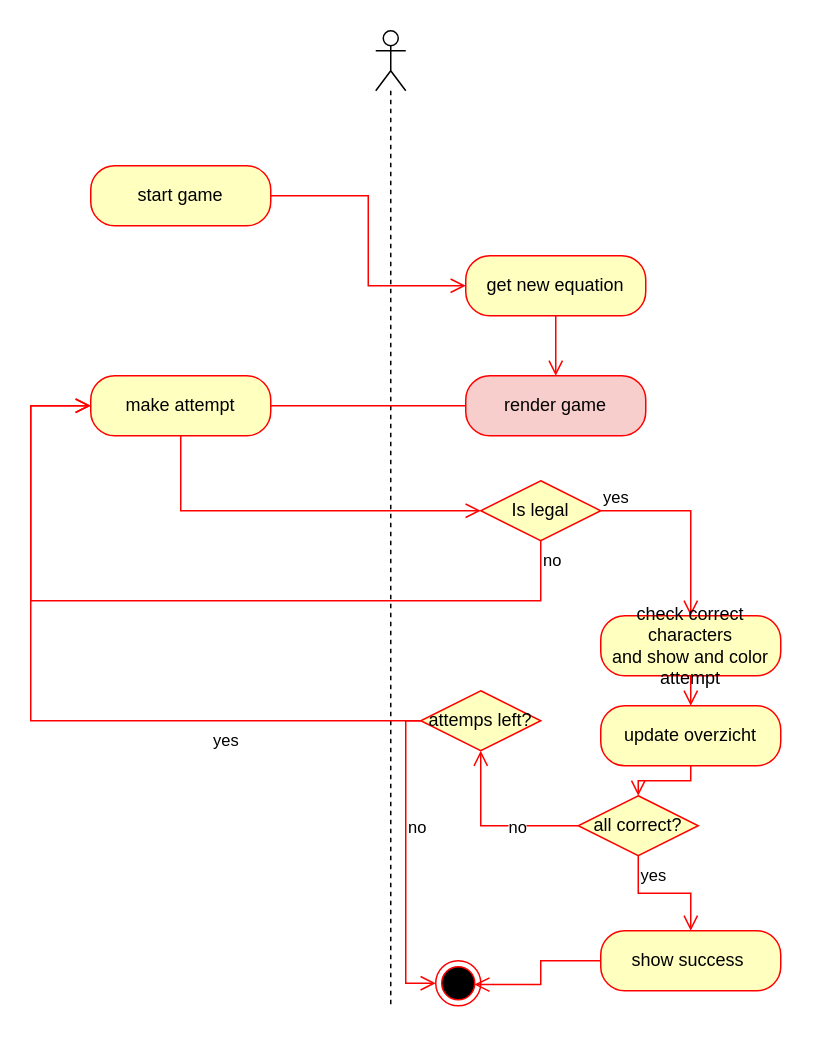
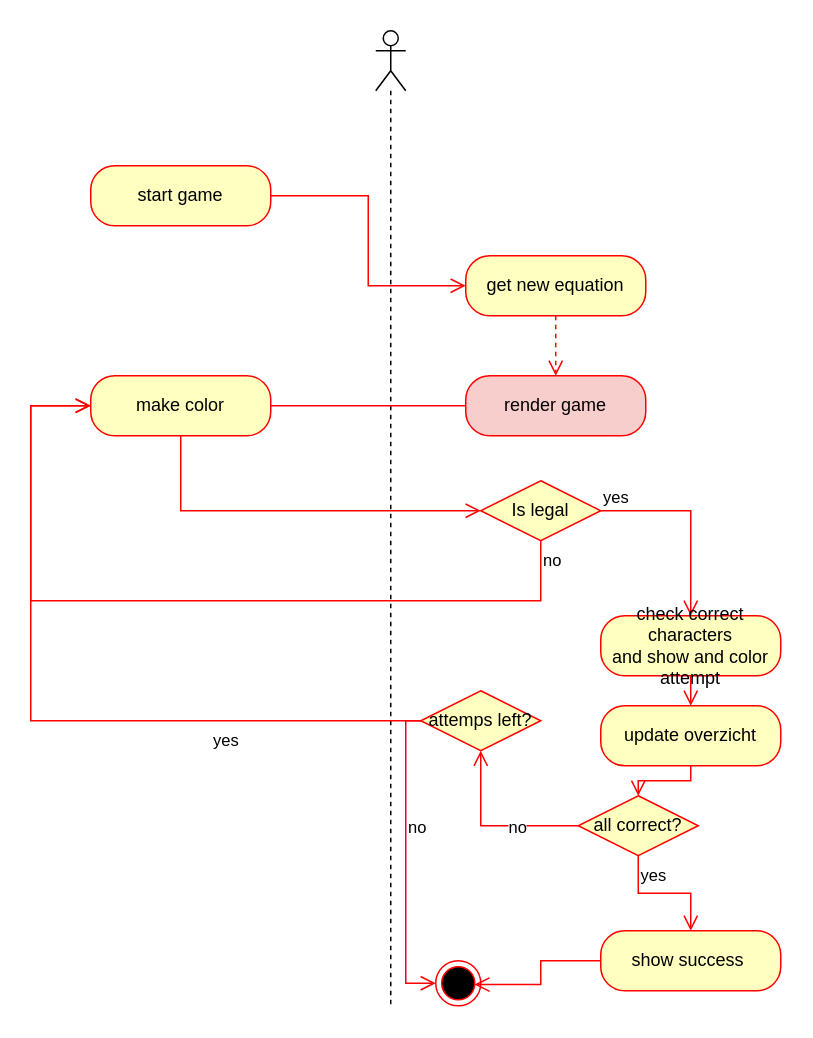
edge "get new equation" -> "render game": style solid -> dashed
node "make attempt": label "make attempt" -> "make color"
